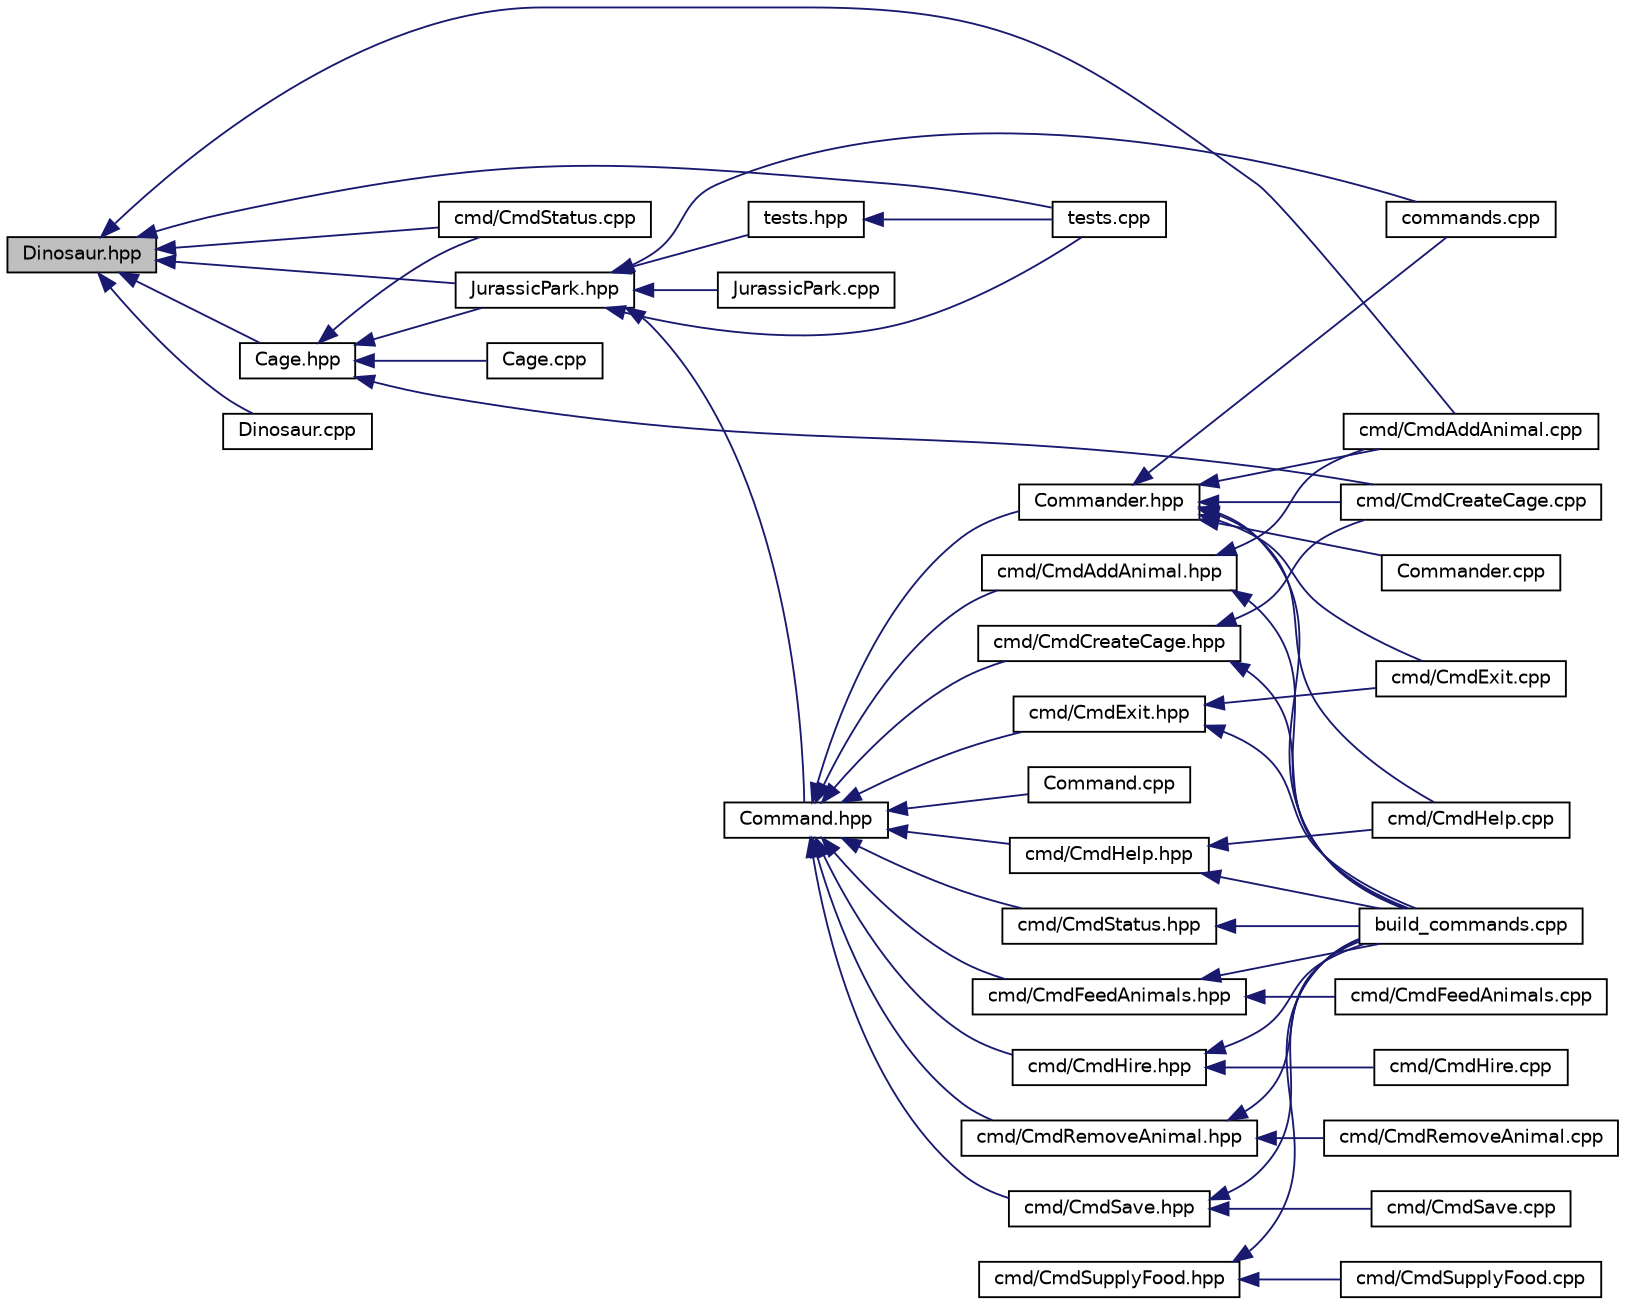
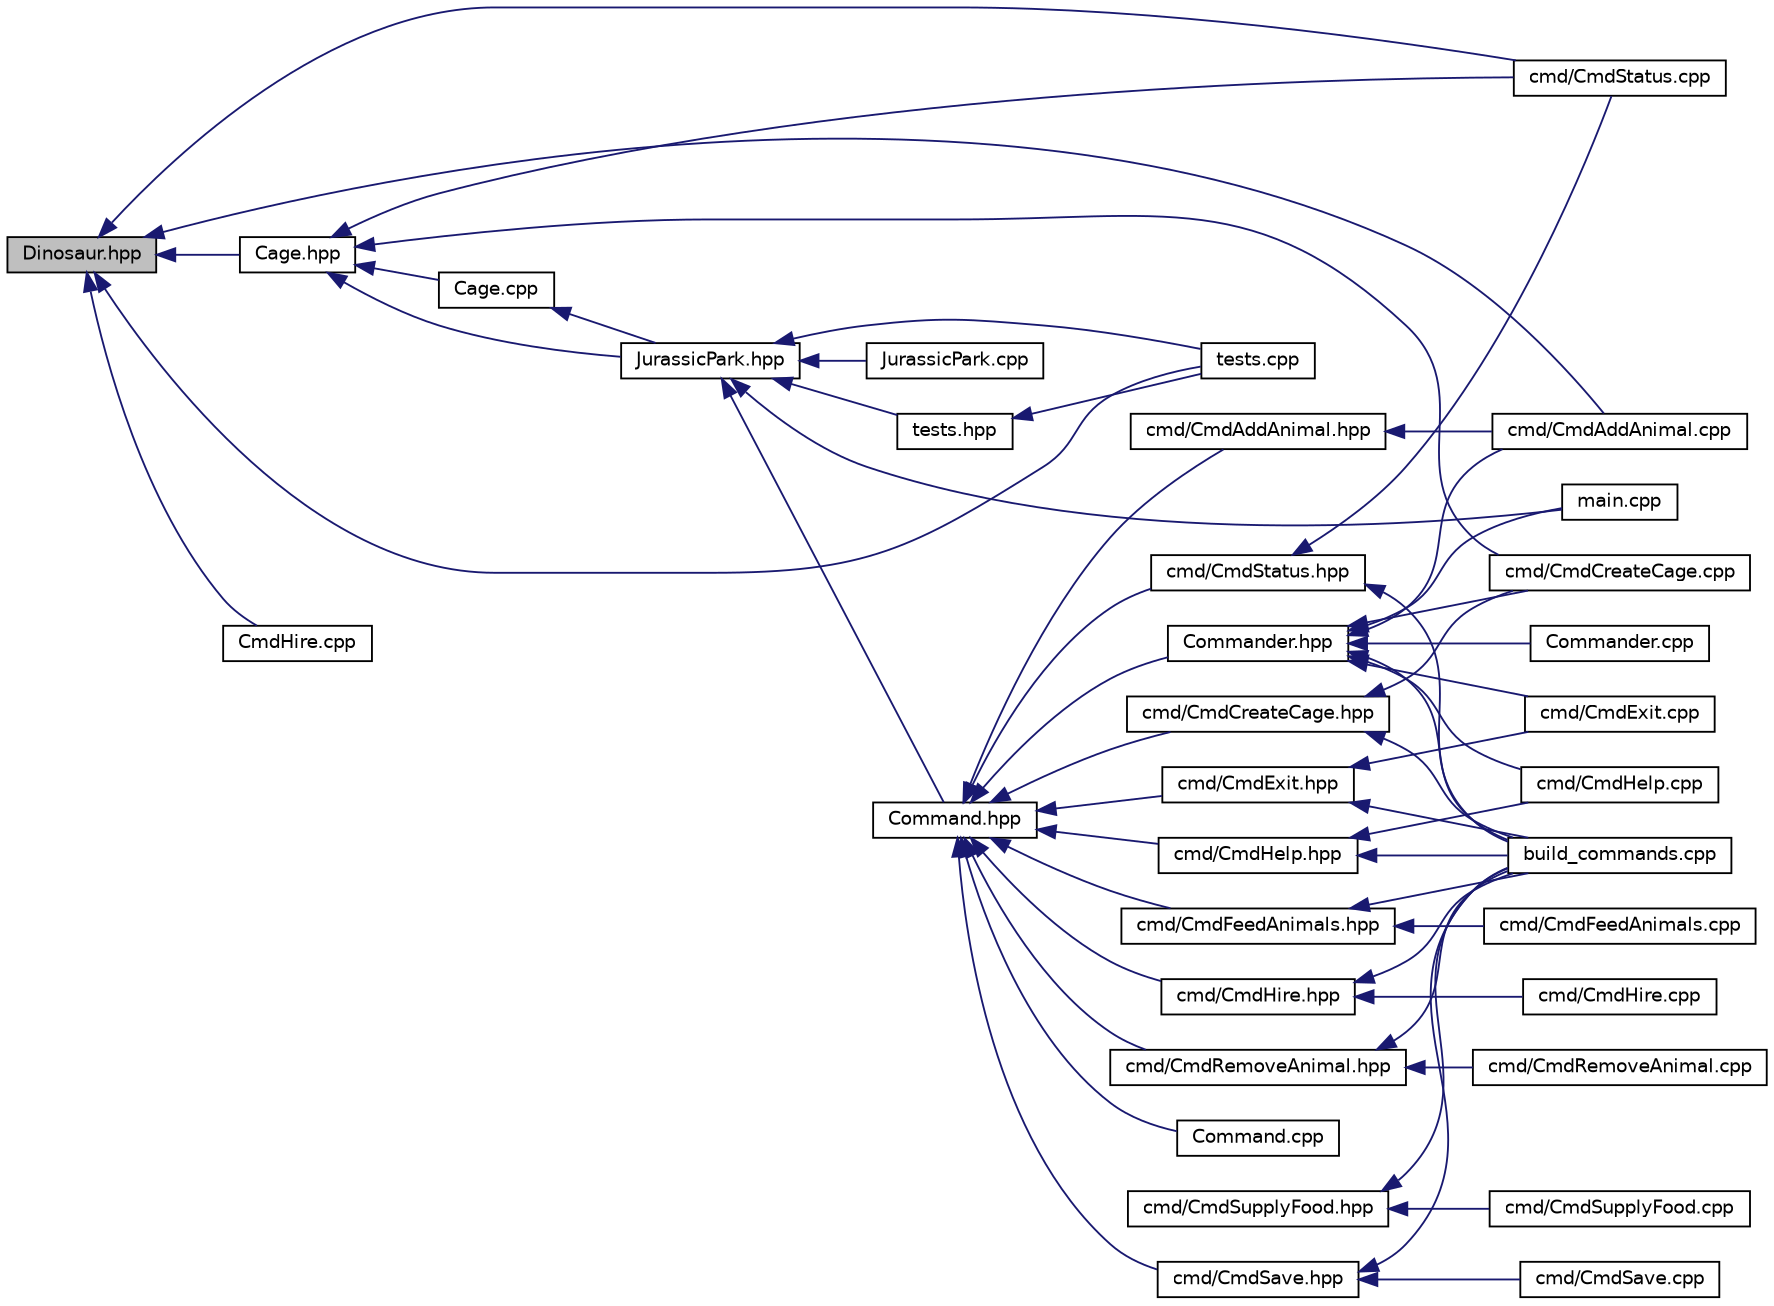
node "commands.cpp": label "commands.cpp" -> "main.cpp"
edge "JurassicPark.hpp" -> "Dinosaur.hpp": now "JurassicPark.hpp" -> "Cage.cpp"
edge "cmd/CmdStatus.cpp" -> "cmd/CmdStatus.hpp": added
node "Dinosaur.cpp": label "Dinosaur.cpp" -> "CmdHire.cpp"
edge "build_commands.cpp" -> "cmd/CmdAddAnimal.hpp": removed
